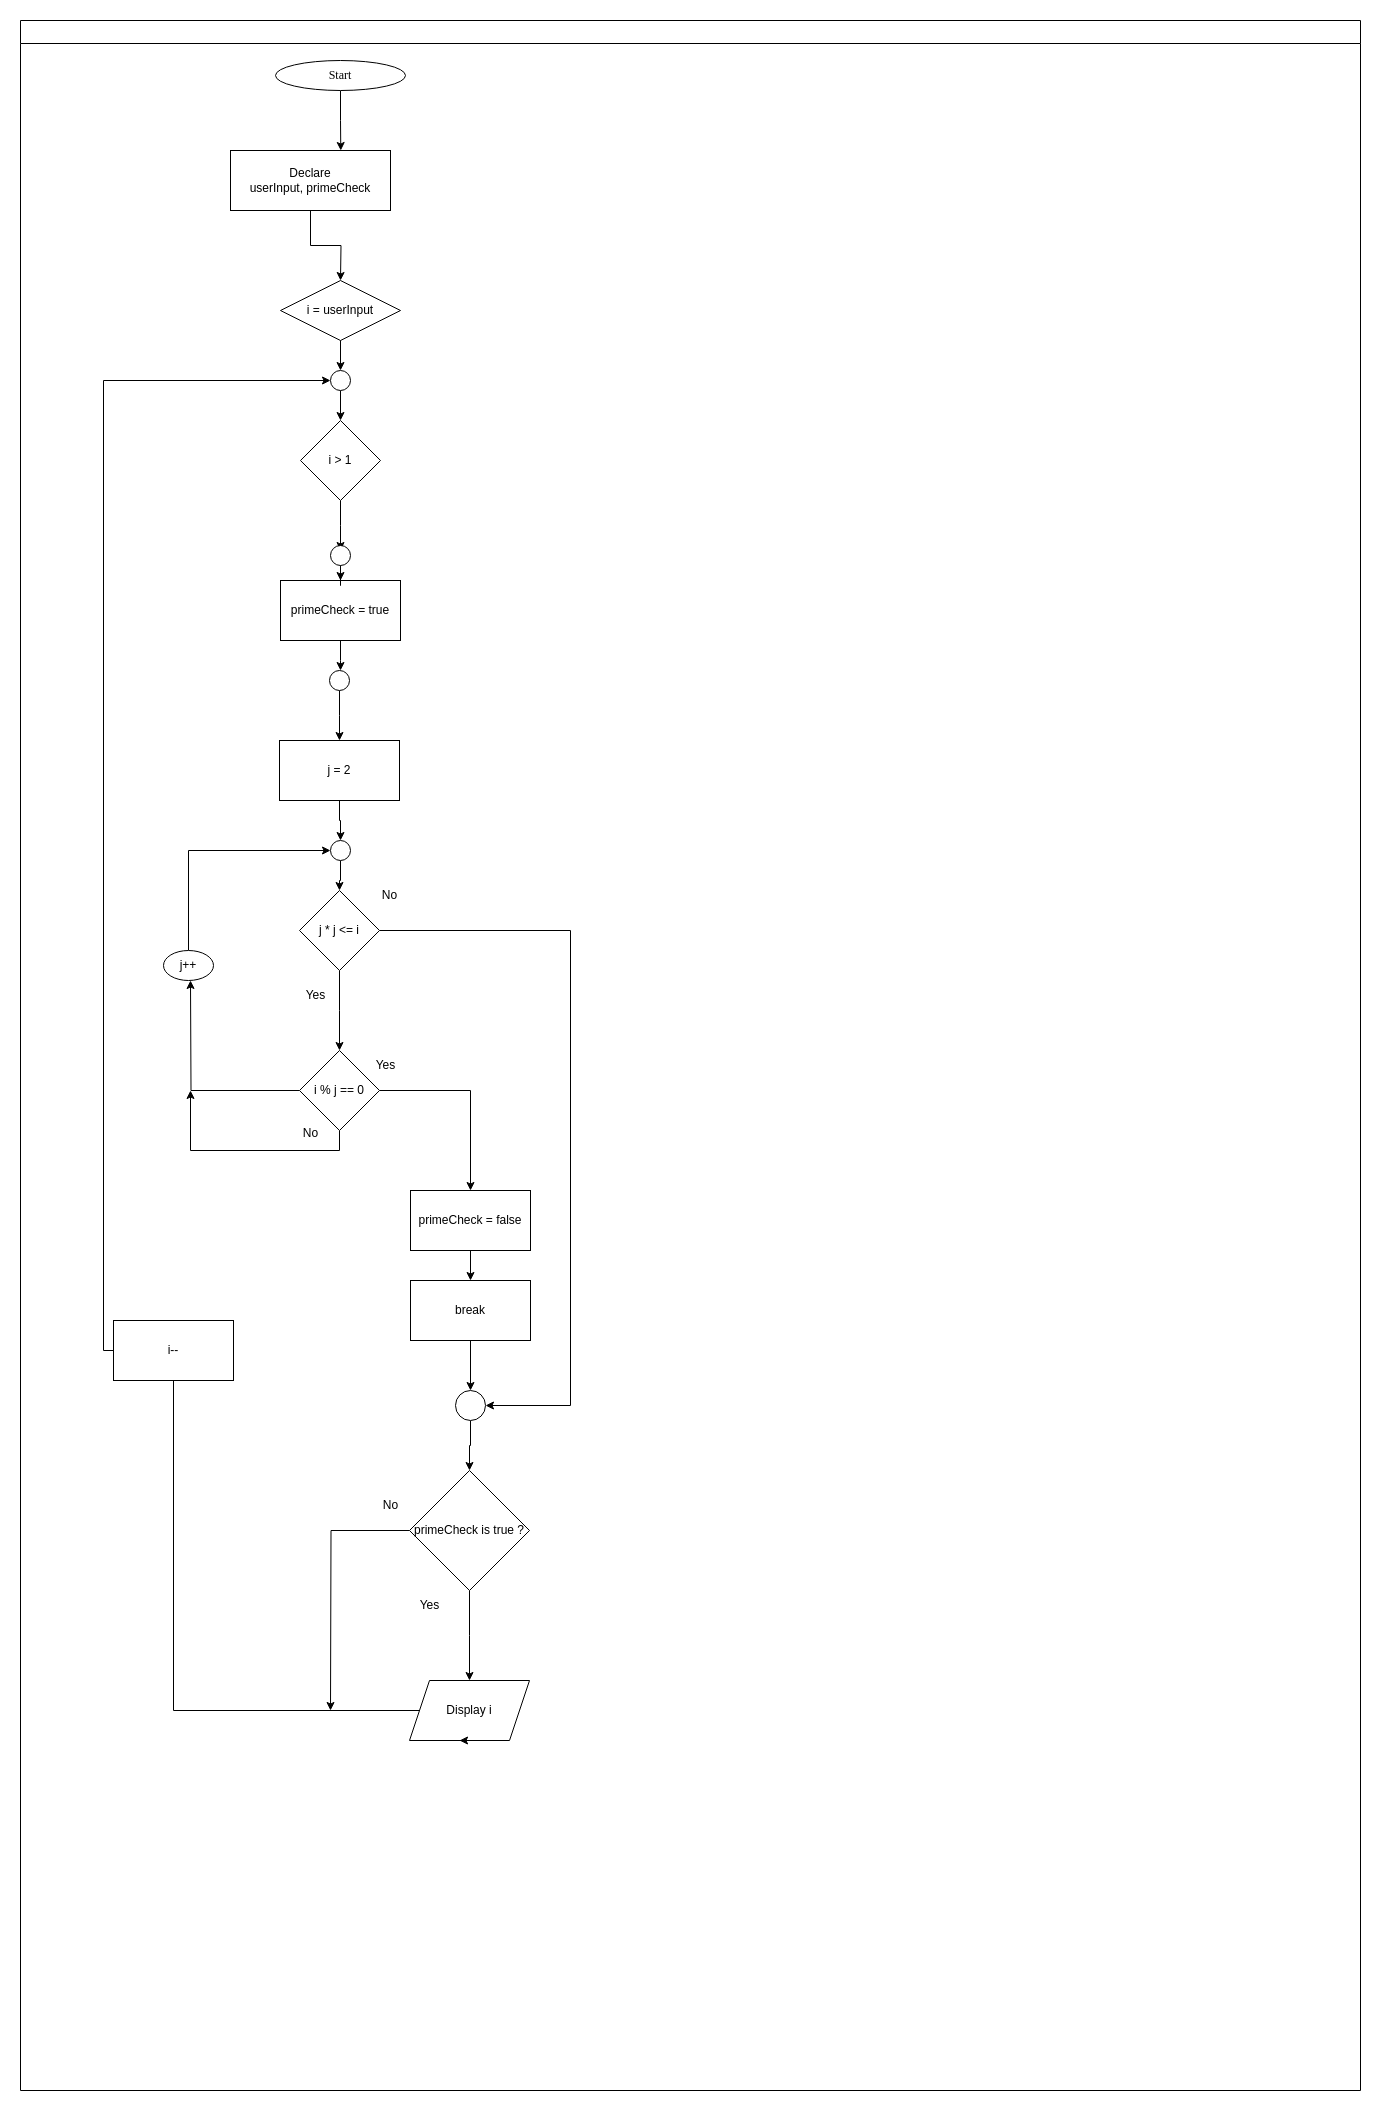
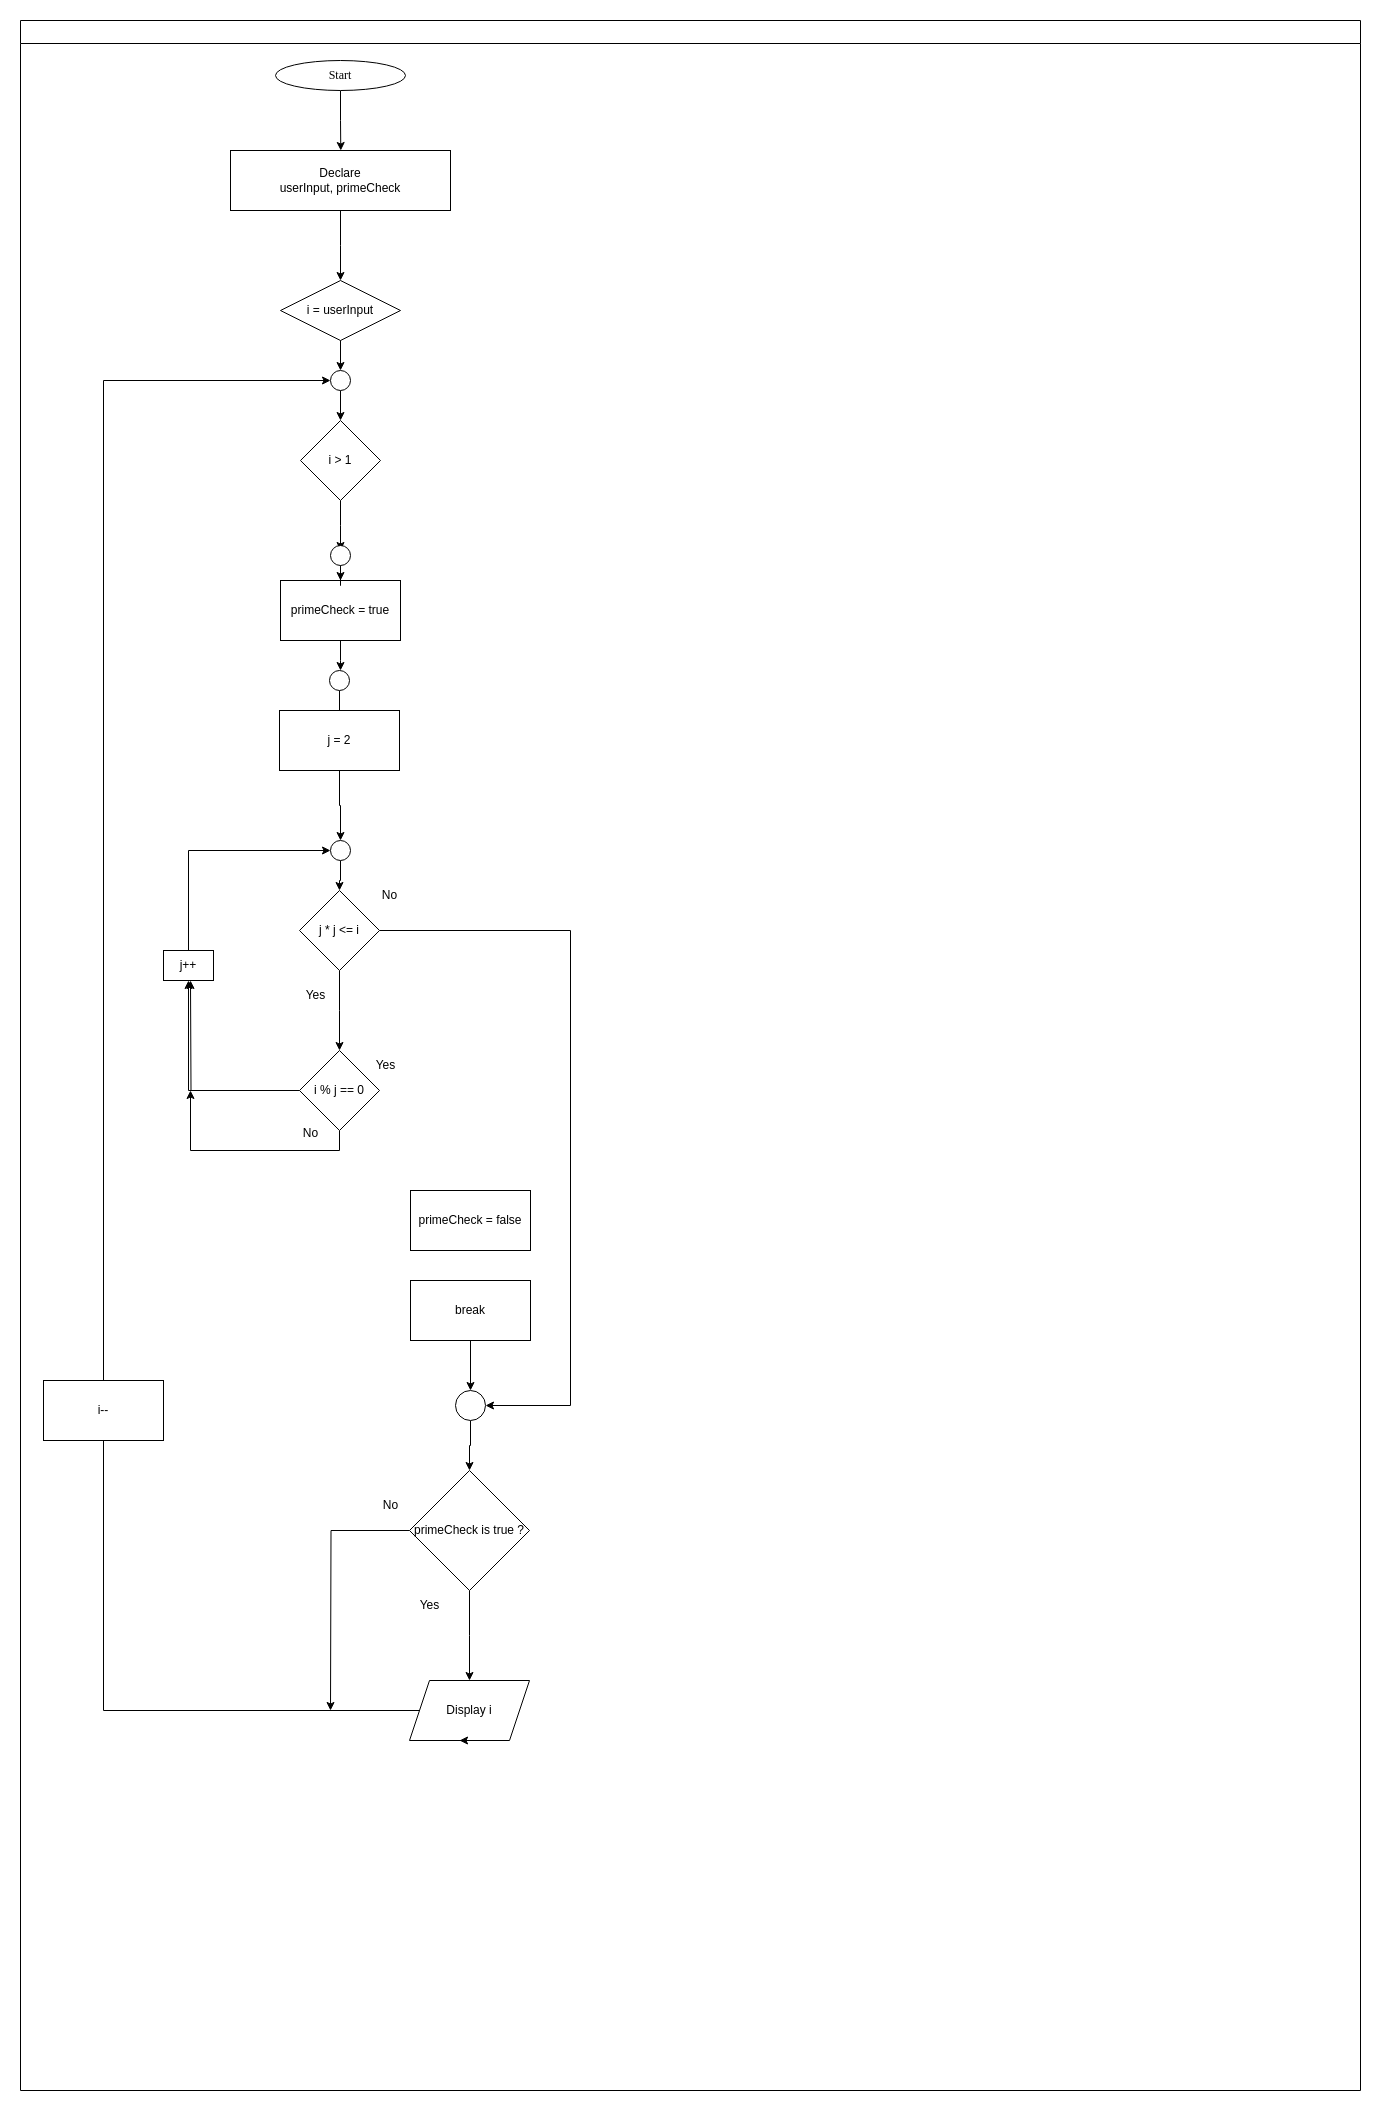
node "Declare userInput, primeCheck": size 160x60 -> 220x60
node "j = 2": moved (340, 771) -> (340, 741)
node "j++": shape ellipse -> rectangle
edge "i % j == 0" -> "primeCheck = false": now "i % j == 0" -> "j++"
edge "primeCheck = false" -> "break": removed
node "i--": moved (174, 1351) -> (104, 1411)
